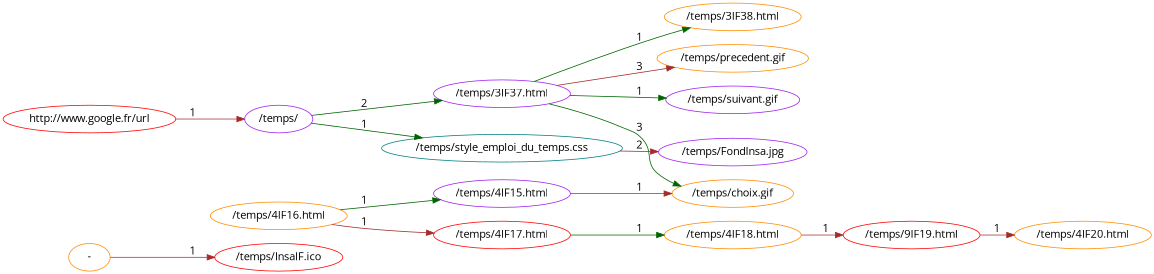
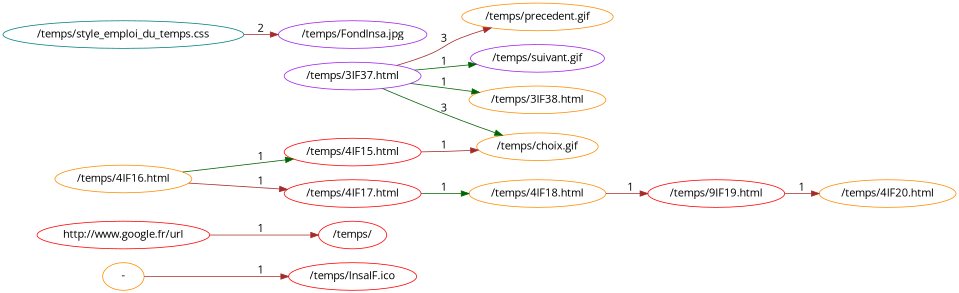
edge "/temps/" -> "/temps/3IF37.html": removed, label "2"
node "/temps/": color purple -> red
edge "/temps/" -> "/temps/style_emploi_du_temps.css": removed, label "1"
node "/temps/4IF15.html": color purple -> red
